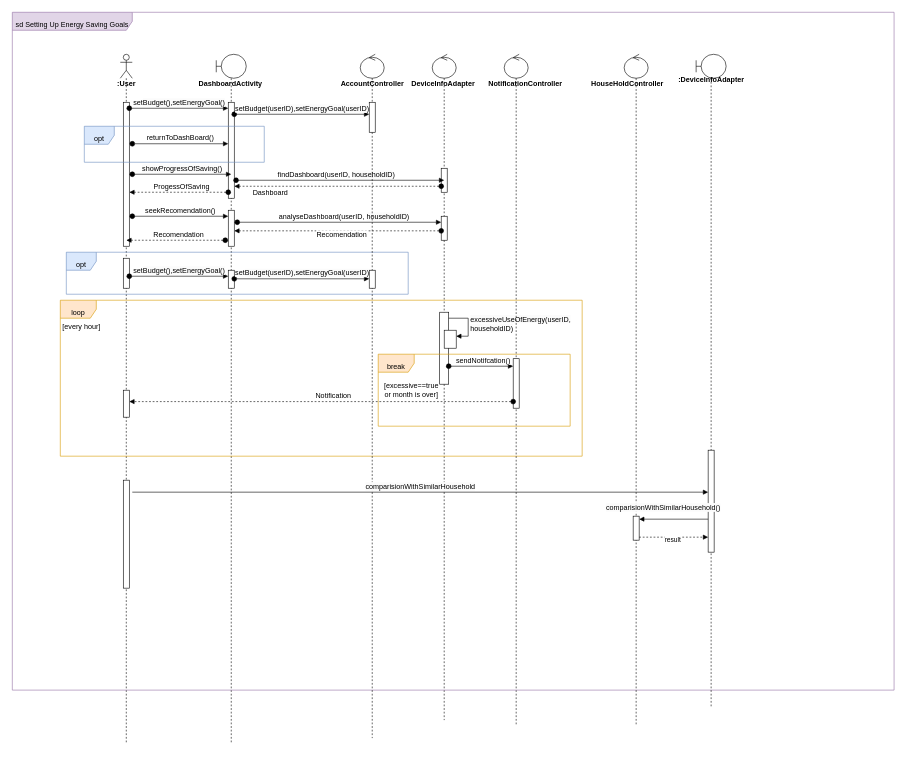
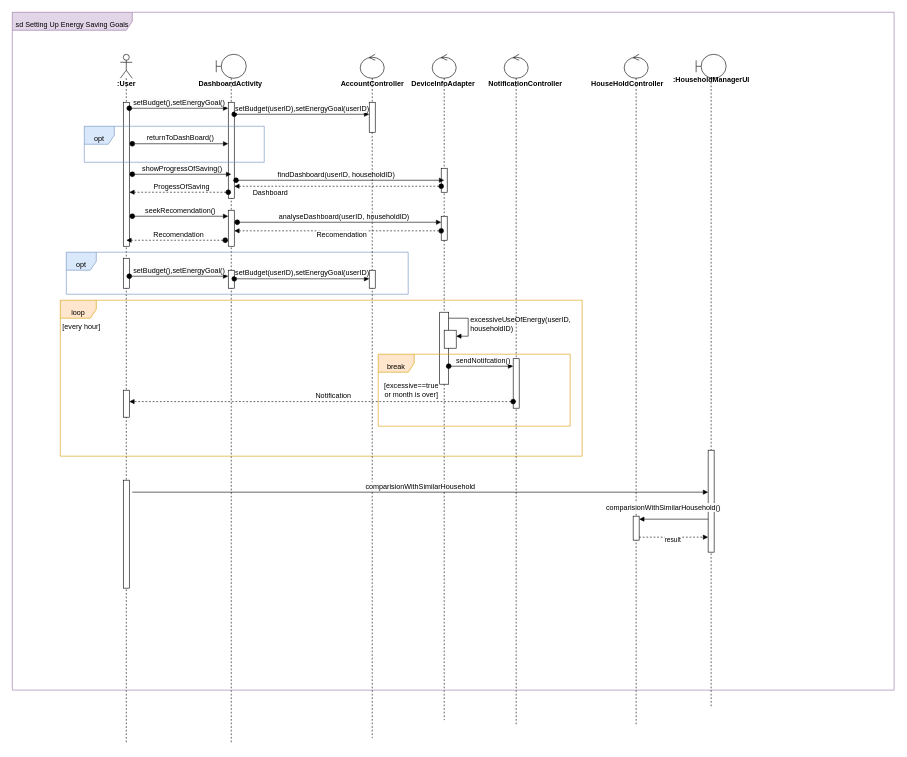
node ":DeviceInfoAdapter": label ":DeviceInfoAdapter" -> ":HouseholdManagerUI"
